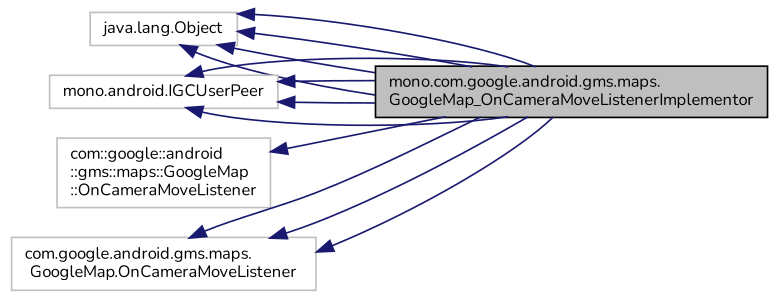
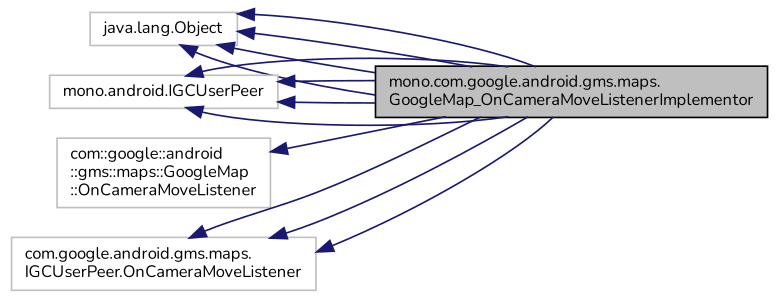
node "com.google.android.gms.maps. GoogleMap.OnCameraMoveListener": label "com.google.android.gms.maps. GoogleMap.OnCameraMoveListener" -> "com.google.android.gms.maps. IGCUserPeer.OnCameraMoveListener"
